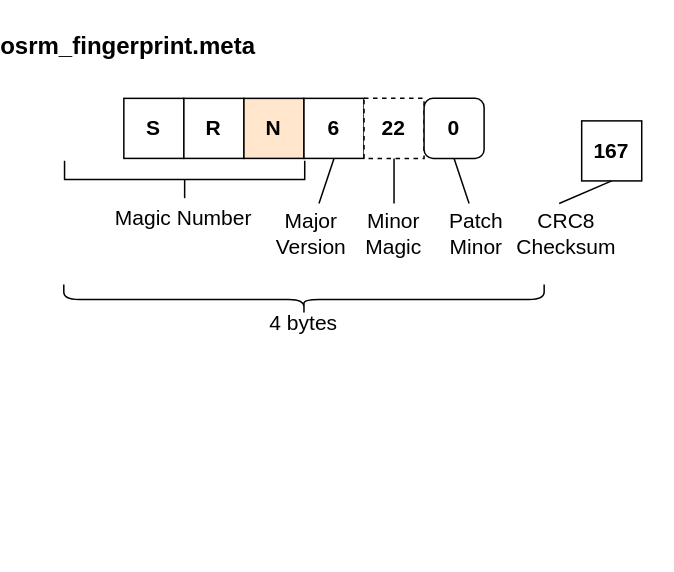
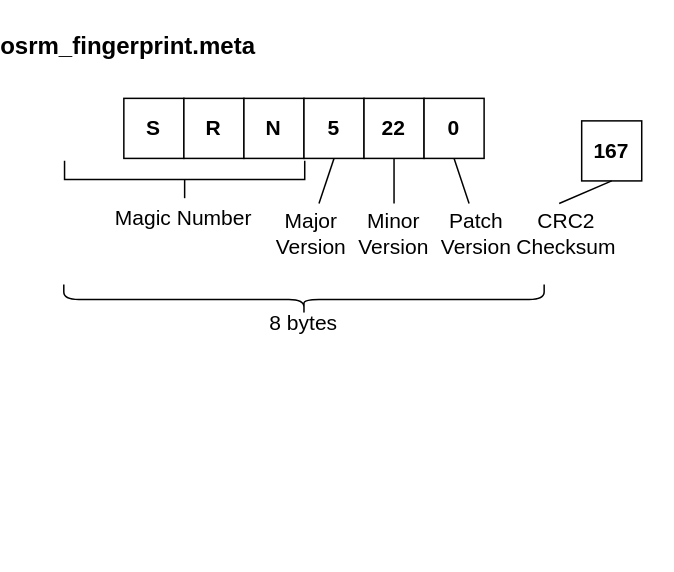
node "N": fillcolor #ffe6cc -> #ffffff
node "6": label "6" -> "5"
node "22": style dashed -> solid
node "0": shape rounded rectangle -> rectangle
node "Minor Magic": label "Minor Magic" -> "Minor Version"
node "Patch Minor": label "Patch Minor" -> "Patch Version"
node "CRC8 Checksum": label "CRC8 Checksum" -> "CRC2 Checksum"
node "4 bytes": label "4 bytes" -> "8 bytes"
